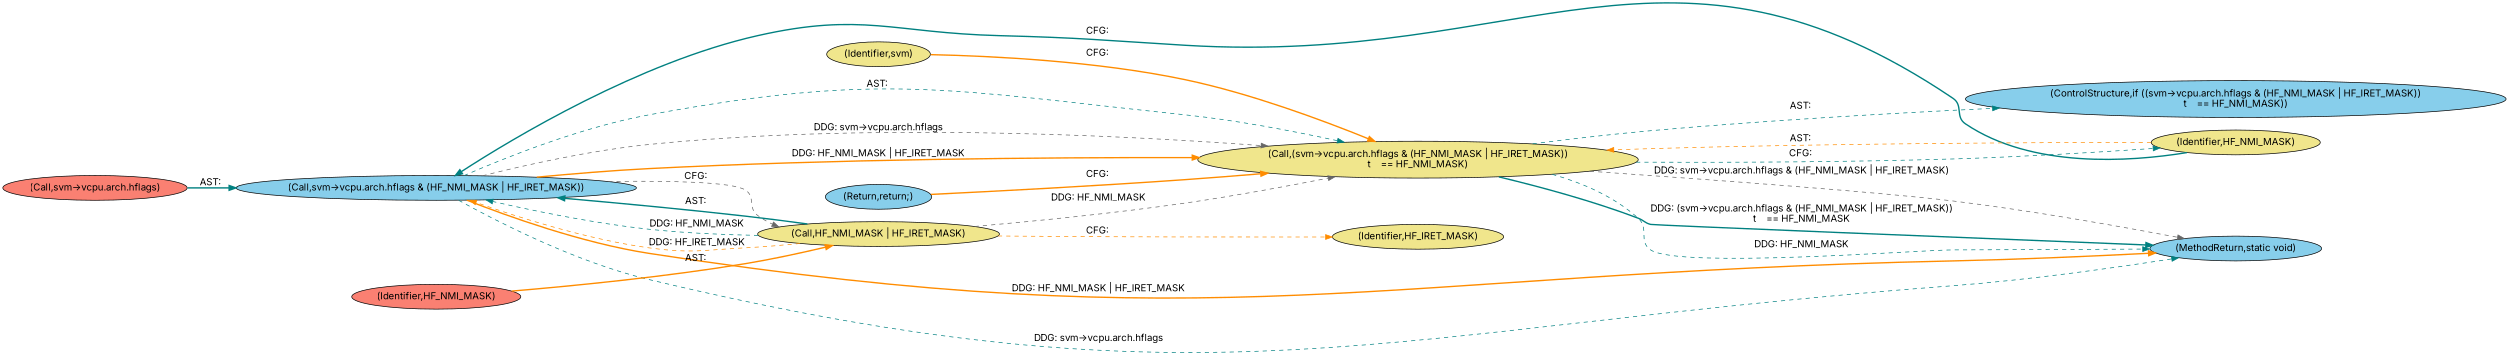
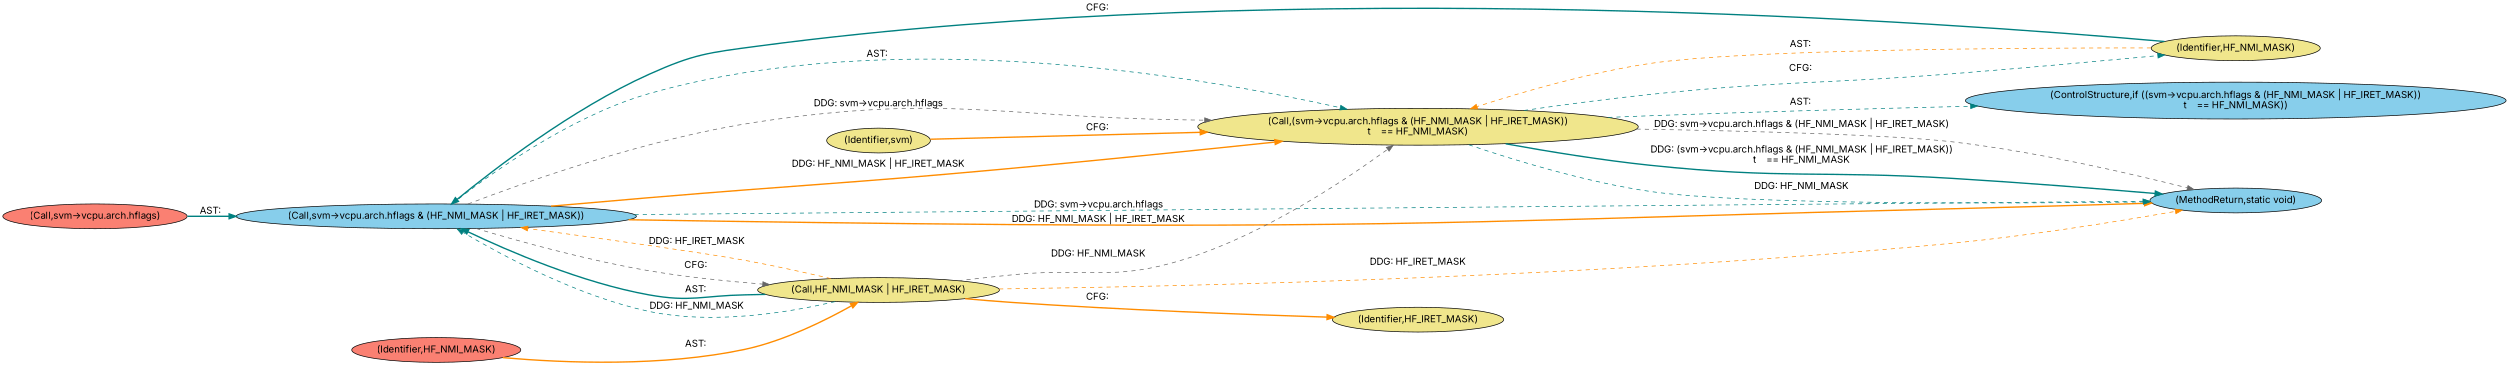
node "(Return,return;)": removed
edge "(Call,HF_NMI_MASK | HF_IRET_MASK)" -> "(Identifier,HF_IRET_MASK)": style dashed -> bold
edge "(Call,HF_NMI_MASK | HF_IRET_MASK)" -> "(MethodReturn,static void)": added, label "DDG: HF_IRET_MASK"
